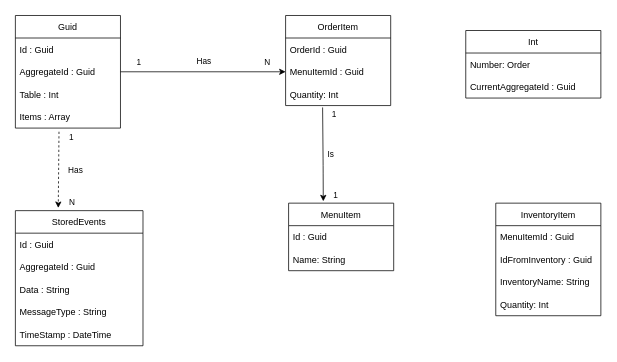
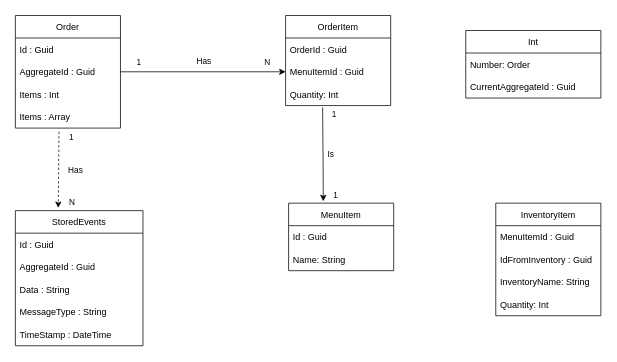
node "Guid": label "Guid" -> "Order"
node "Table : Int": label "Table : Int" -> "Items : Int"
